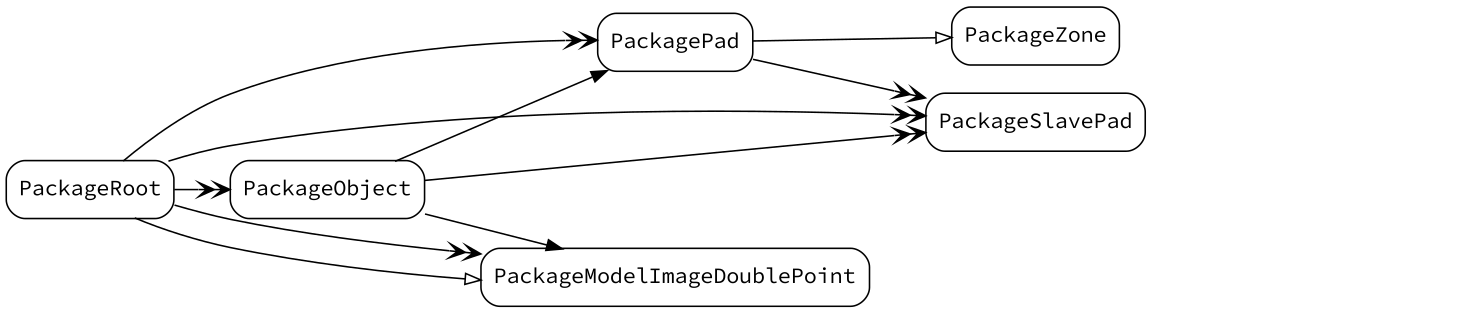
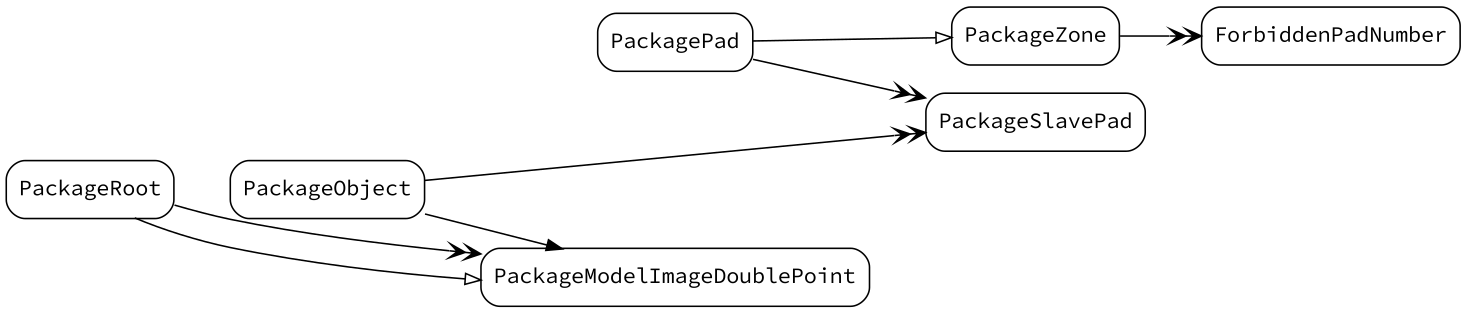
node "ForbiddenPadNumber": added
edge "PackagePad" -- "PackageRoot": removed
edge "PackageSlavePad" -- "PackageRoot": removed
edge "PackageObject" -> "PackagePad": removed
edge "PackageRoot" -- "PackageObject": removed
